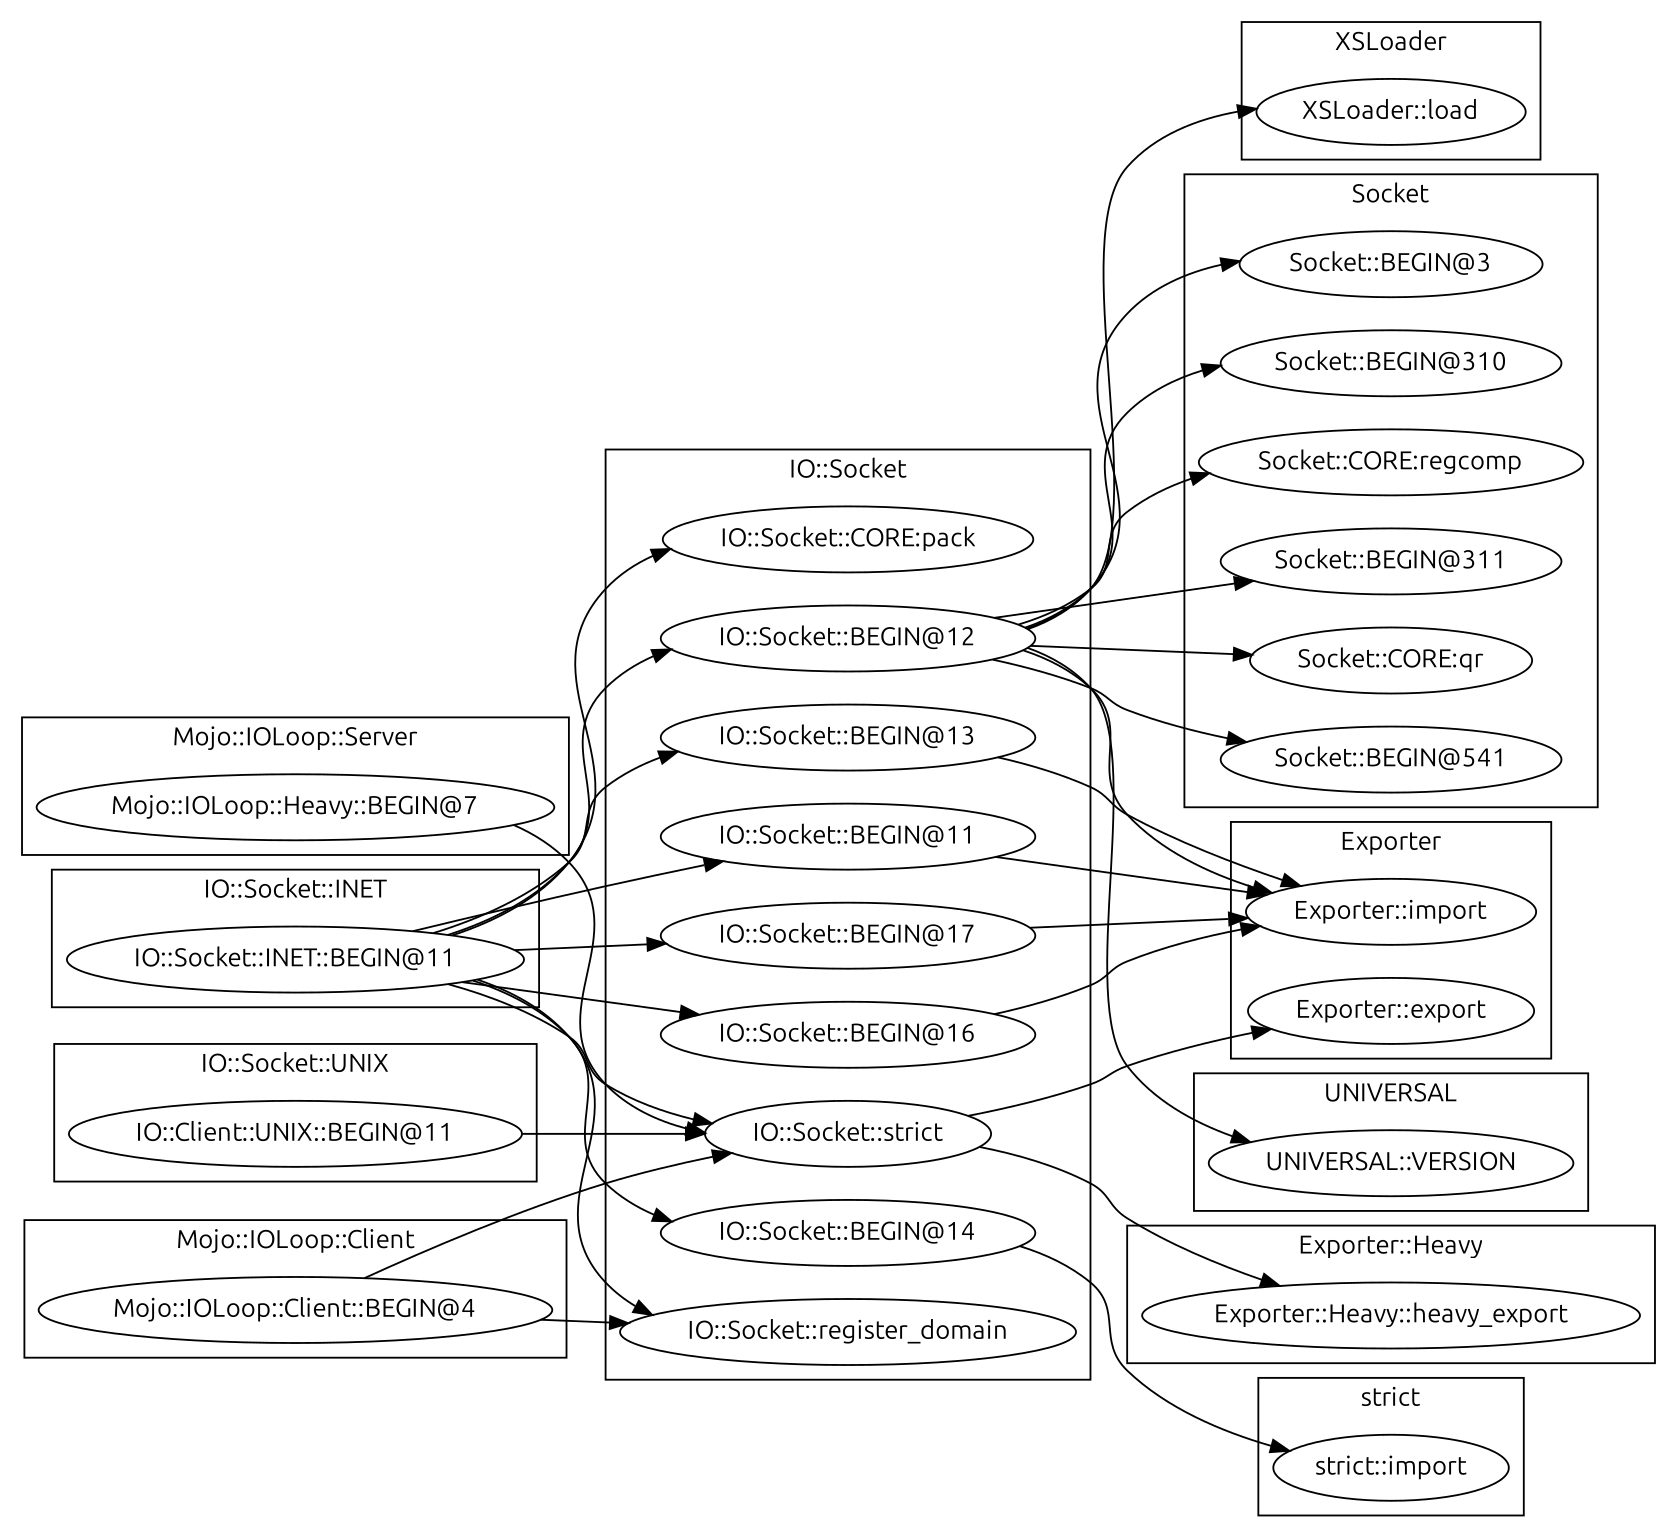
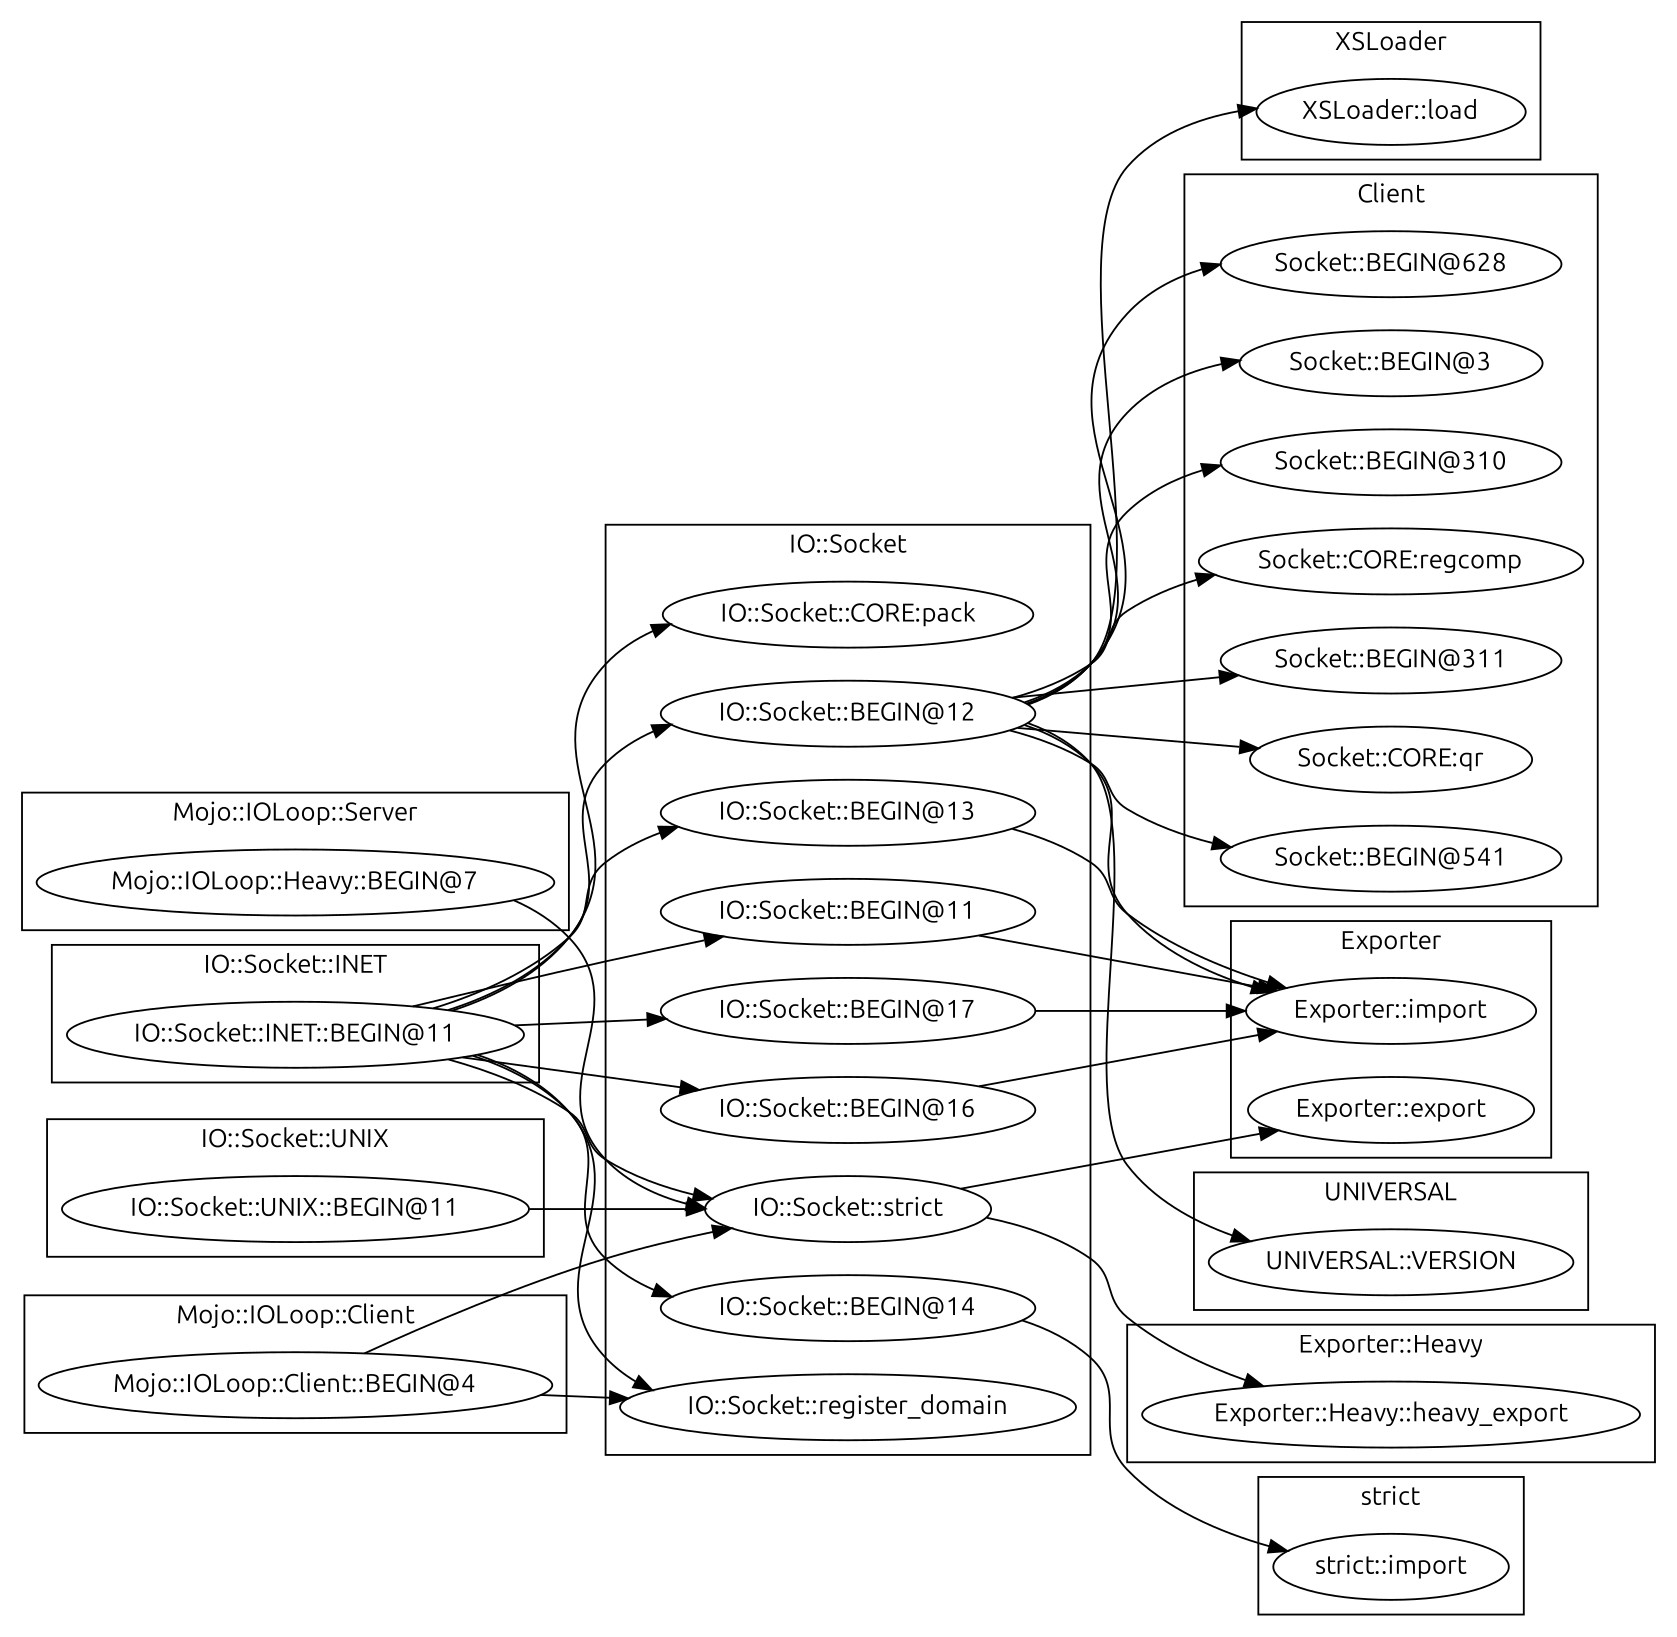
cluster "Socket": label "Socket" -> "Client"
node "Socket::BEGIN@628": added
node "IO::Client::UNIX::BEGIN@11": label "IO::Client::UNIX::BEGIN@11" -> "IO::Socket::UNIX::BEGIN@11"
